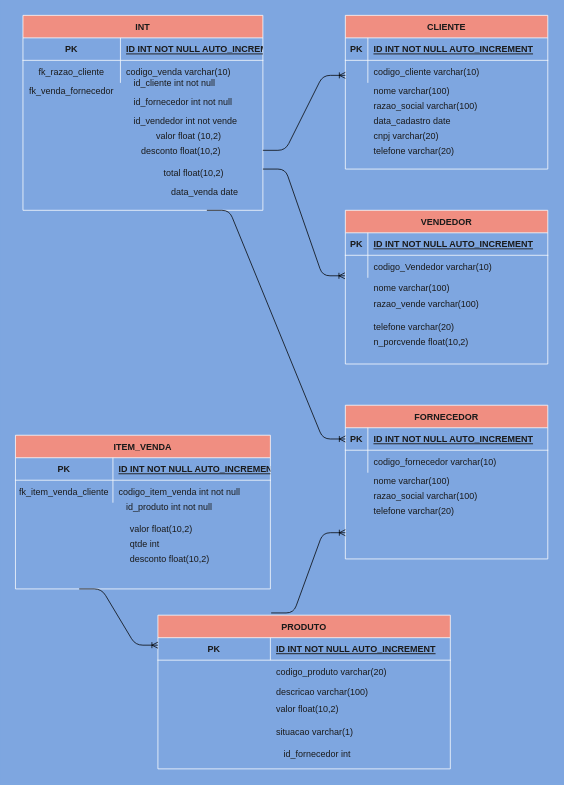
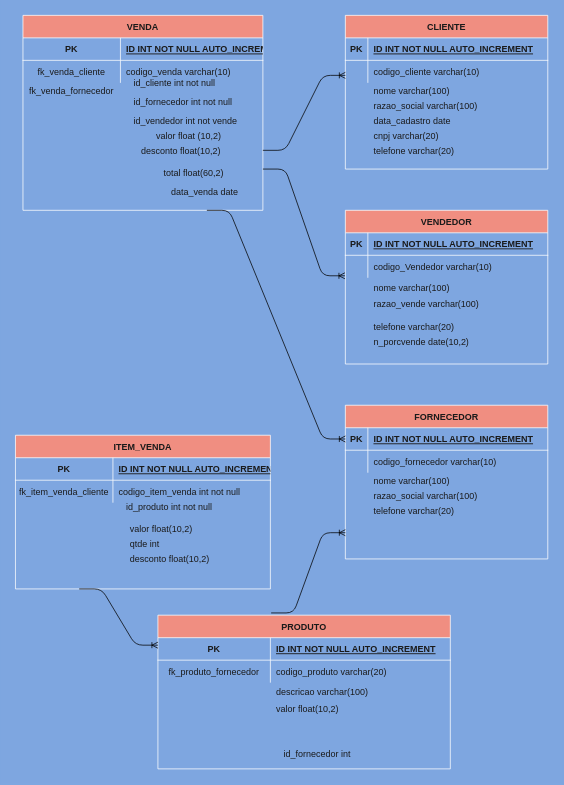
node "INT": label "INT" -> "VENDA"
node "fk_razao_cliente": label "fk_razao_cliente" -> "fk_venda_cliente"
node "total float(10,2)": label "total float(10,2)" -> "total float(60,2)"
node "n_porcvende float(10,2)": label "n_porcvende float(10,2)" -> "n_porcvende date(10,2)"
node "fk_produto_fornecedor": added
node "situacao varchar(1)": removed
